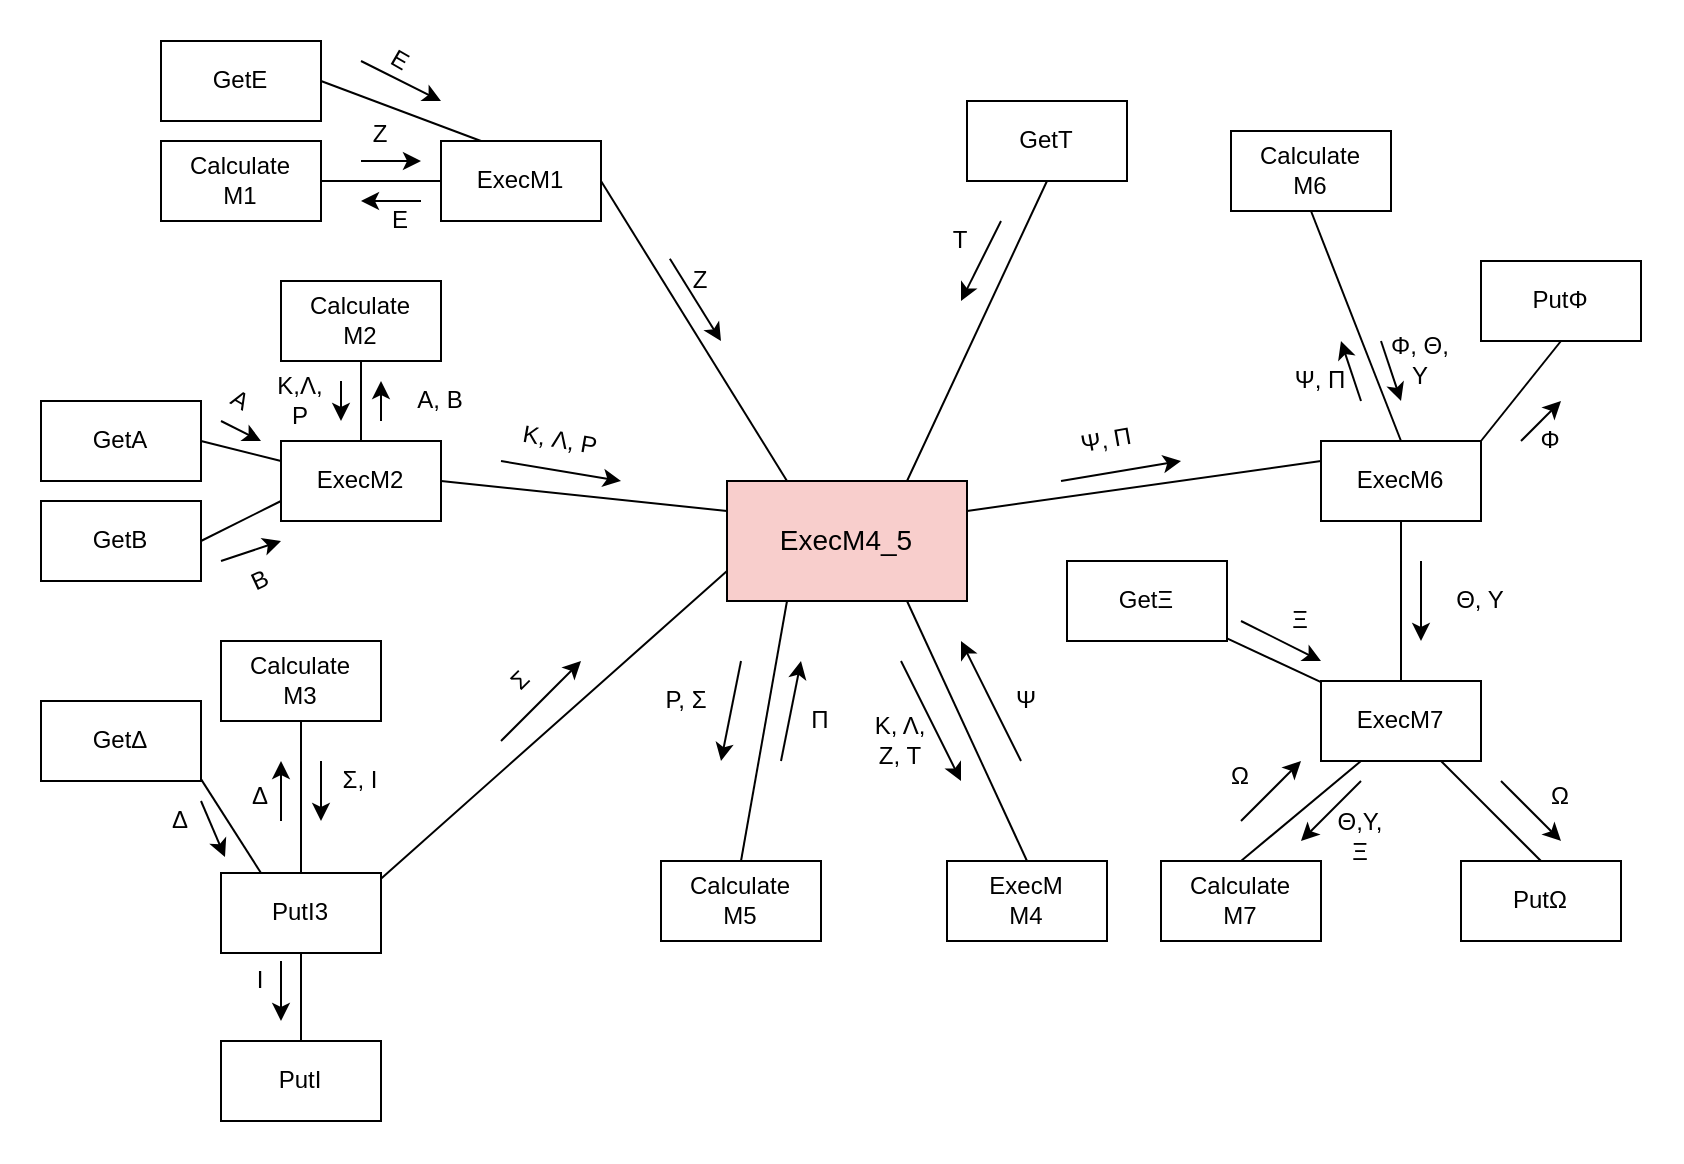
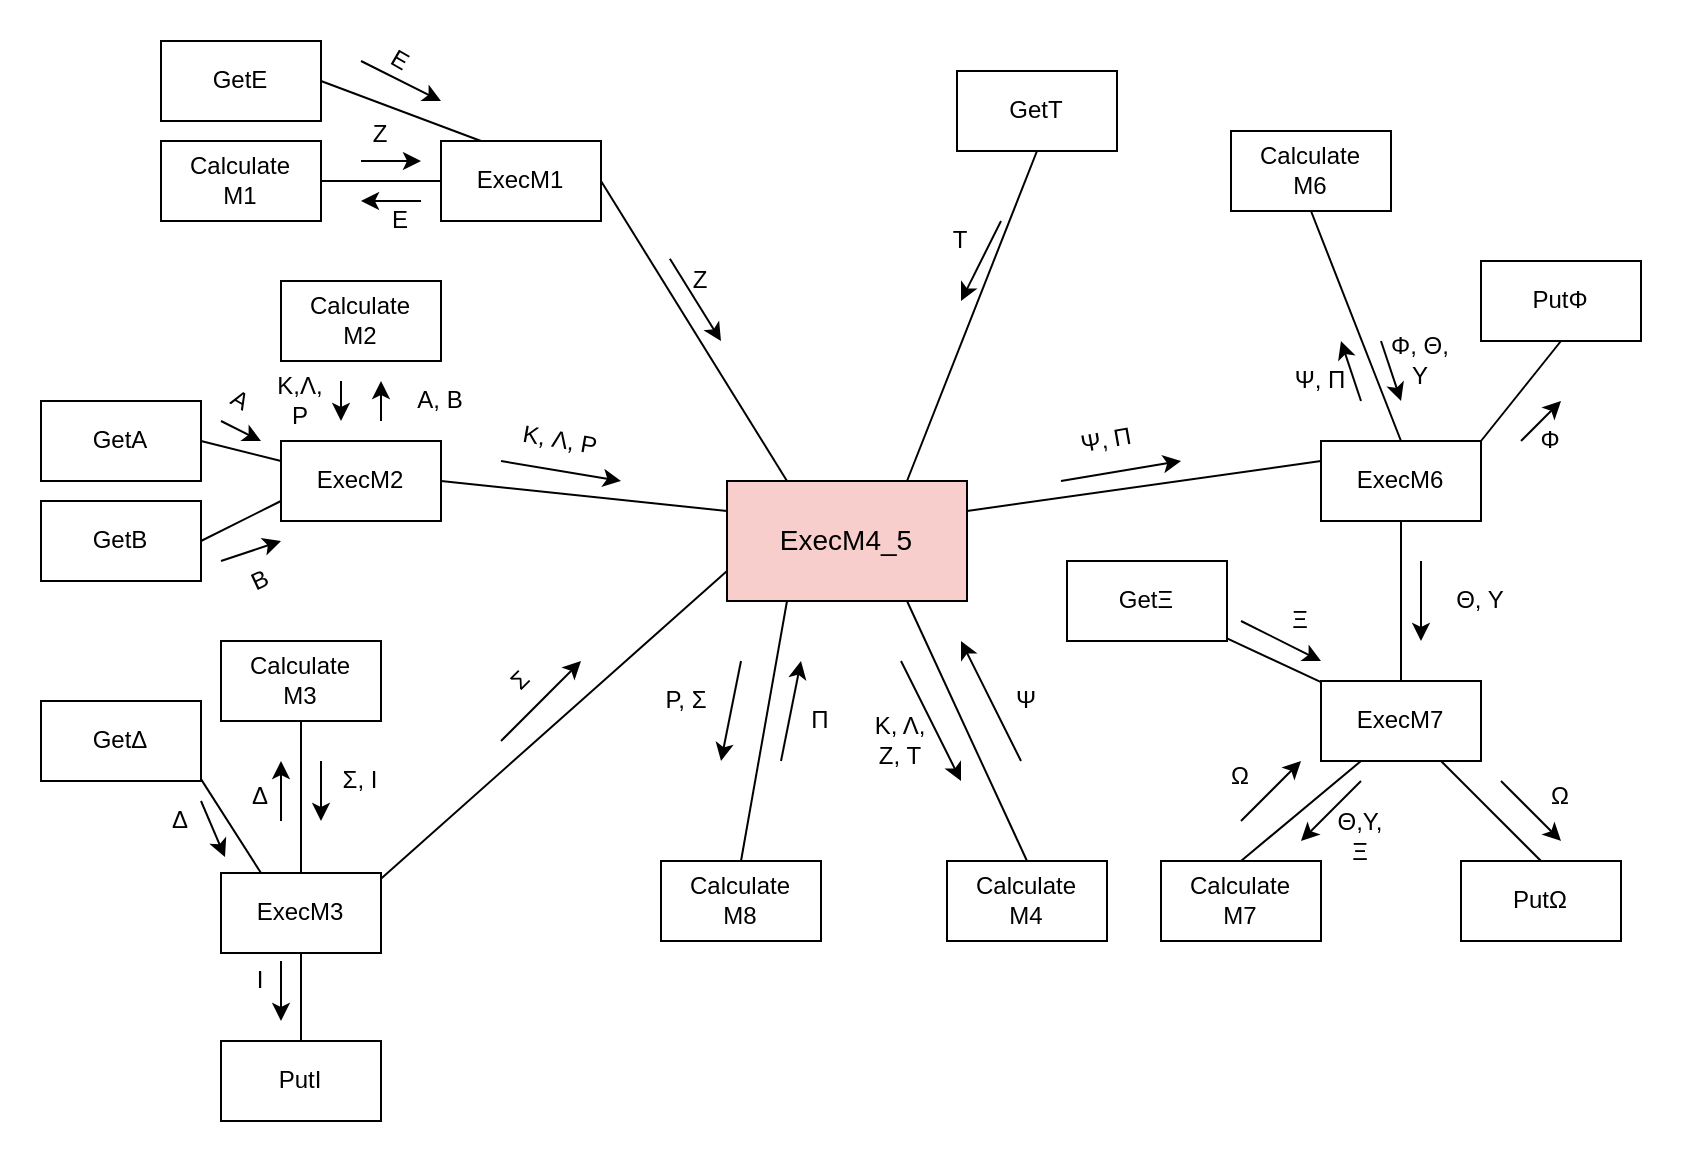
node "GetT": moved (1047, 141) -> (1037, 111)
edge "Calculate M2" -- "ExecM2": removed
node "Calculate M5": label "Calculate M5" -> "Calculate M8"
node "ExecM M4": label "ExecM M4" -> "Calculate M4"
node "PutI3": label "PutI3" -> "ExecM3"
